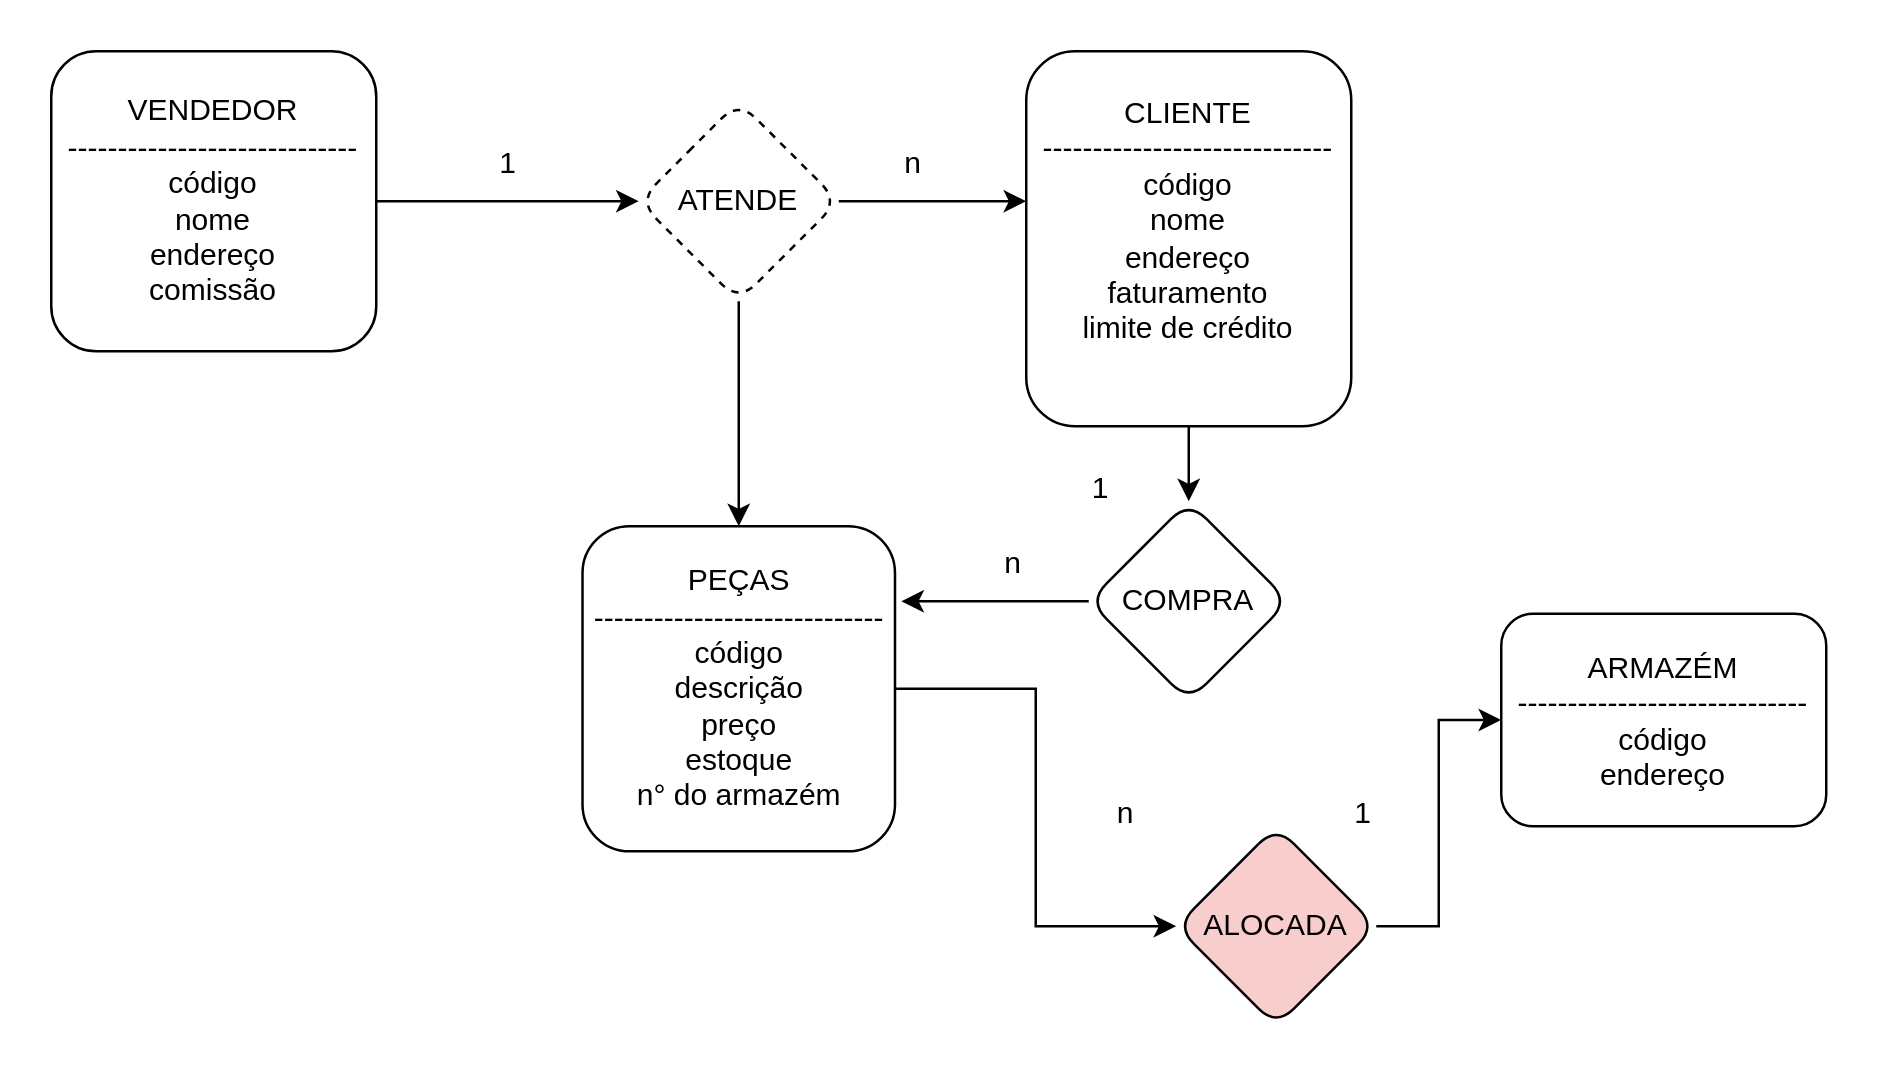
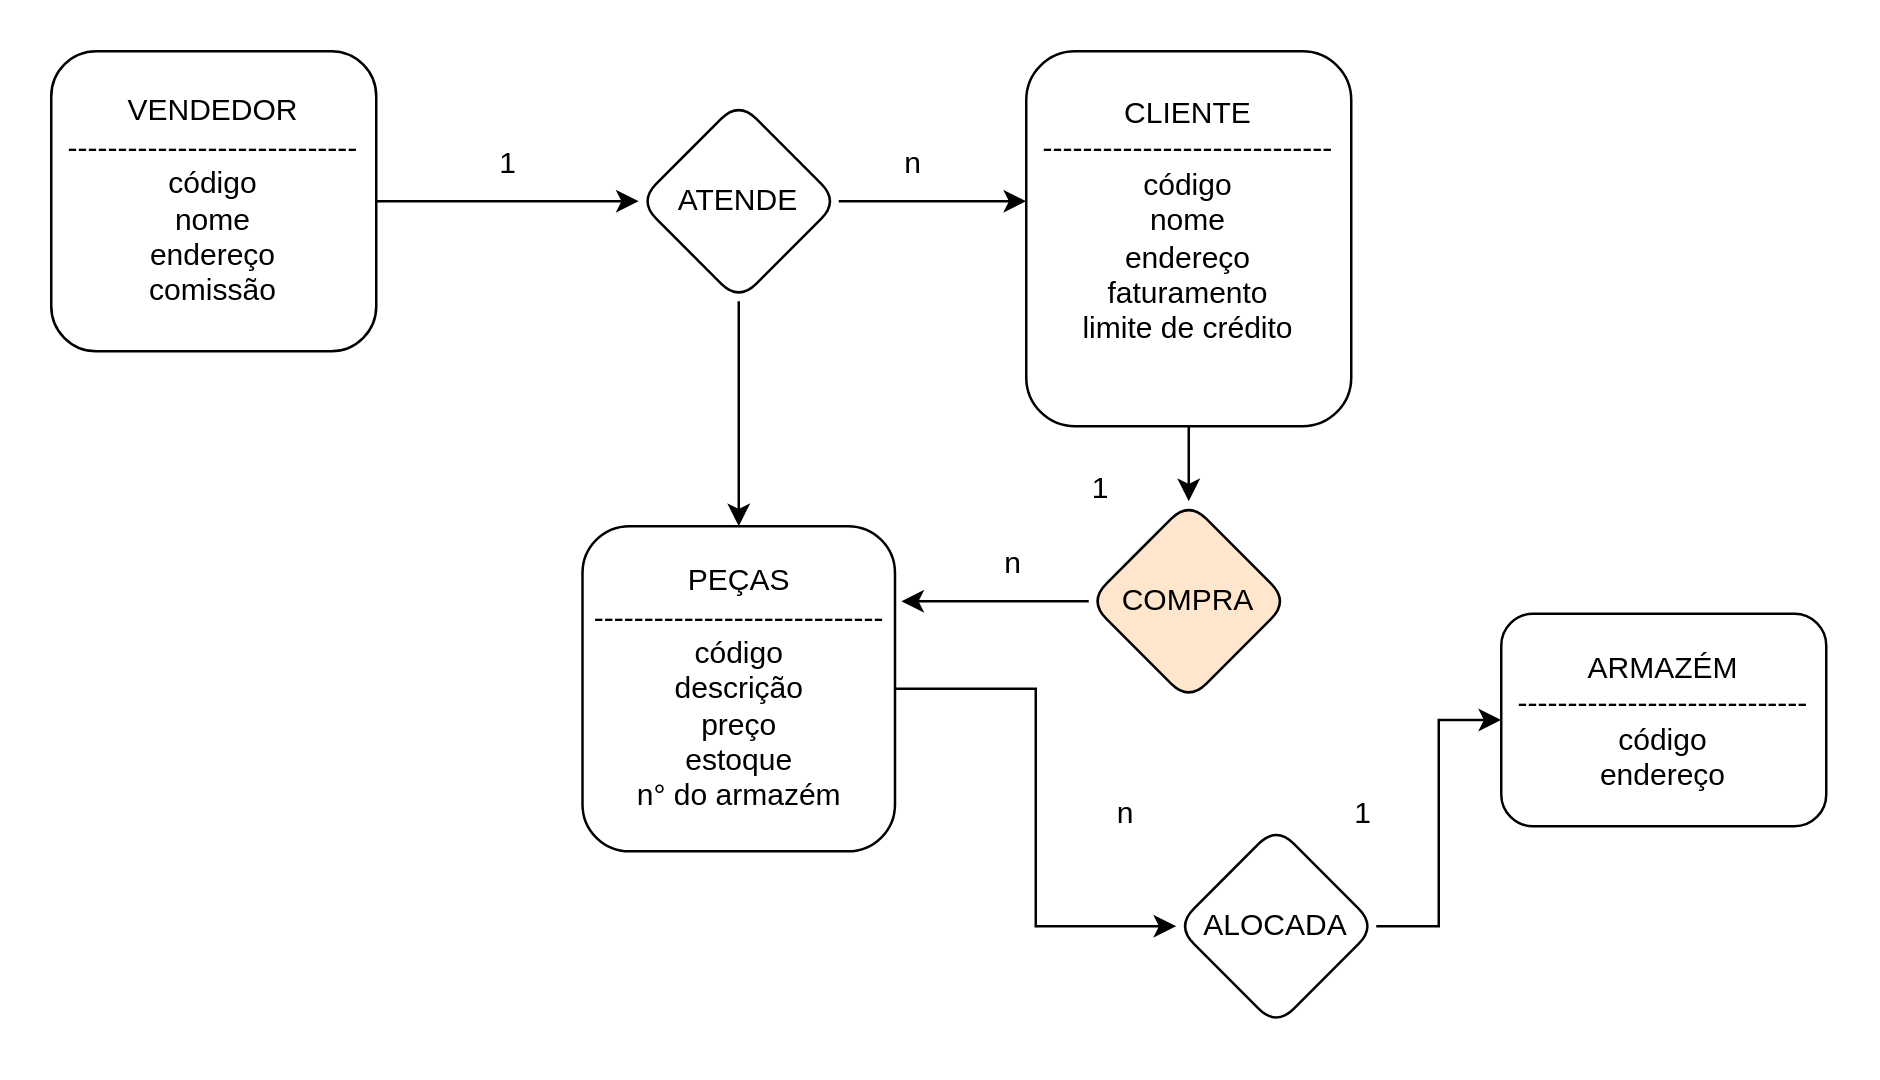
node "ATENDE": style dashed -> solid
node "COMPRA": fillcolor #ffffff -> #ffe6cc
node "ALOCADA": fillcolor #f8cecc -> #ffffff
